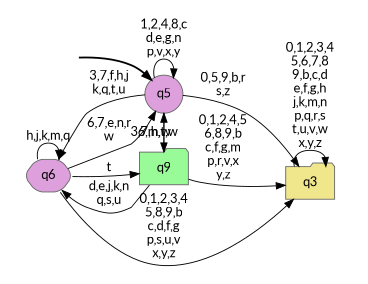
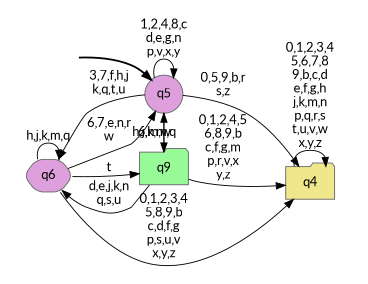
edge "q9" -> "q5": label "3,7,h,t,w" -> "h,j,k,m,q"
node "q3": label "q3" -> "q4"
